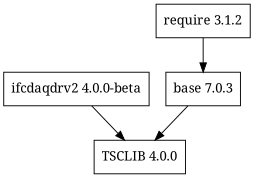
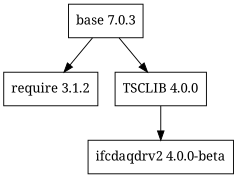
edge "require 3.1.2" -> "base 7.0.3": reversed
edge "ifcdaqdrv2 4.0.0-beta" -> "TSCLIB 4.0.0": reversed
